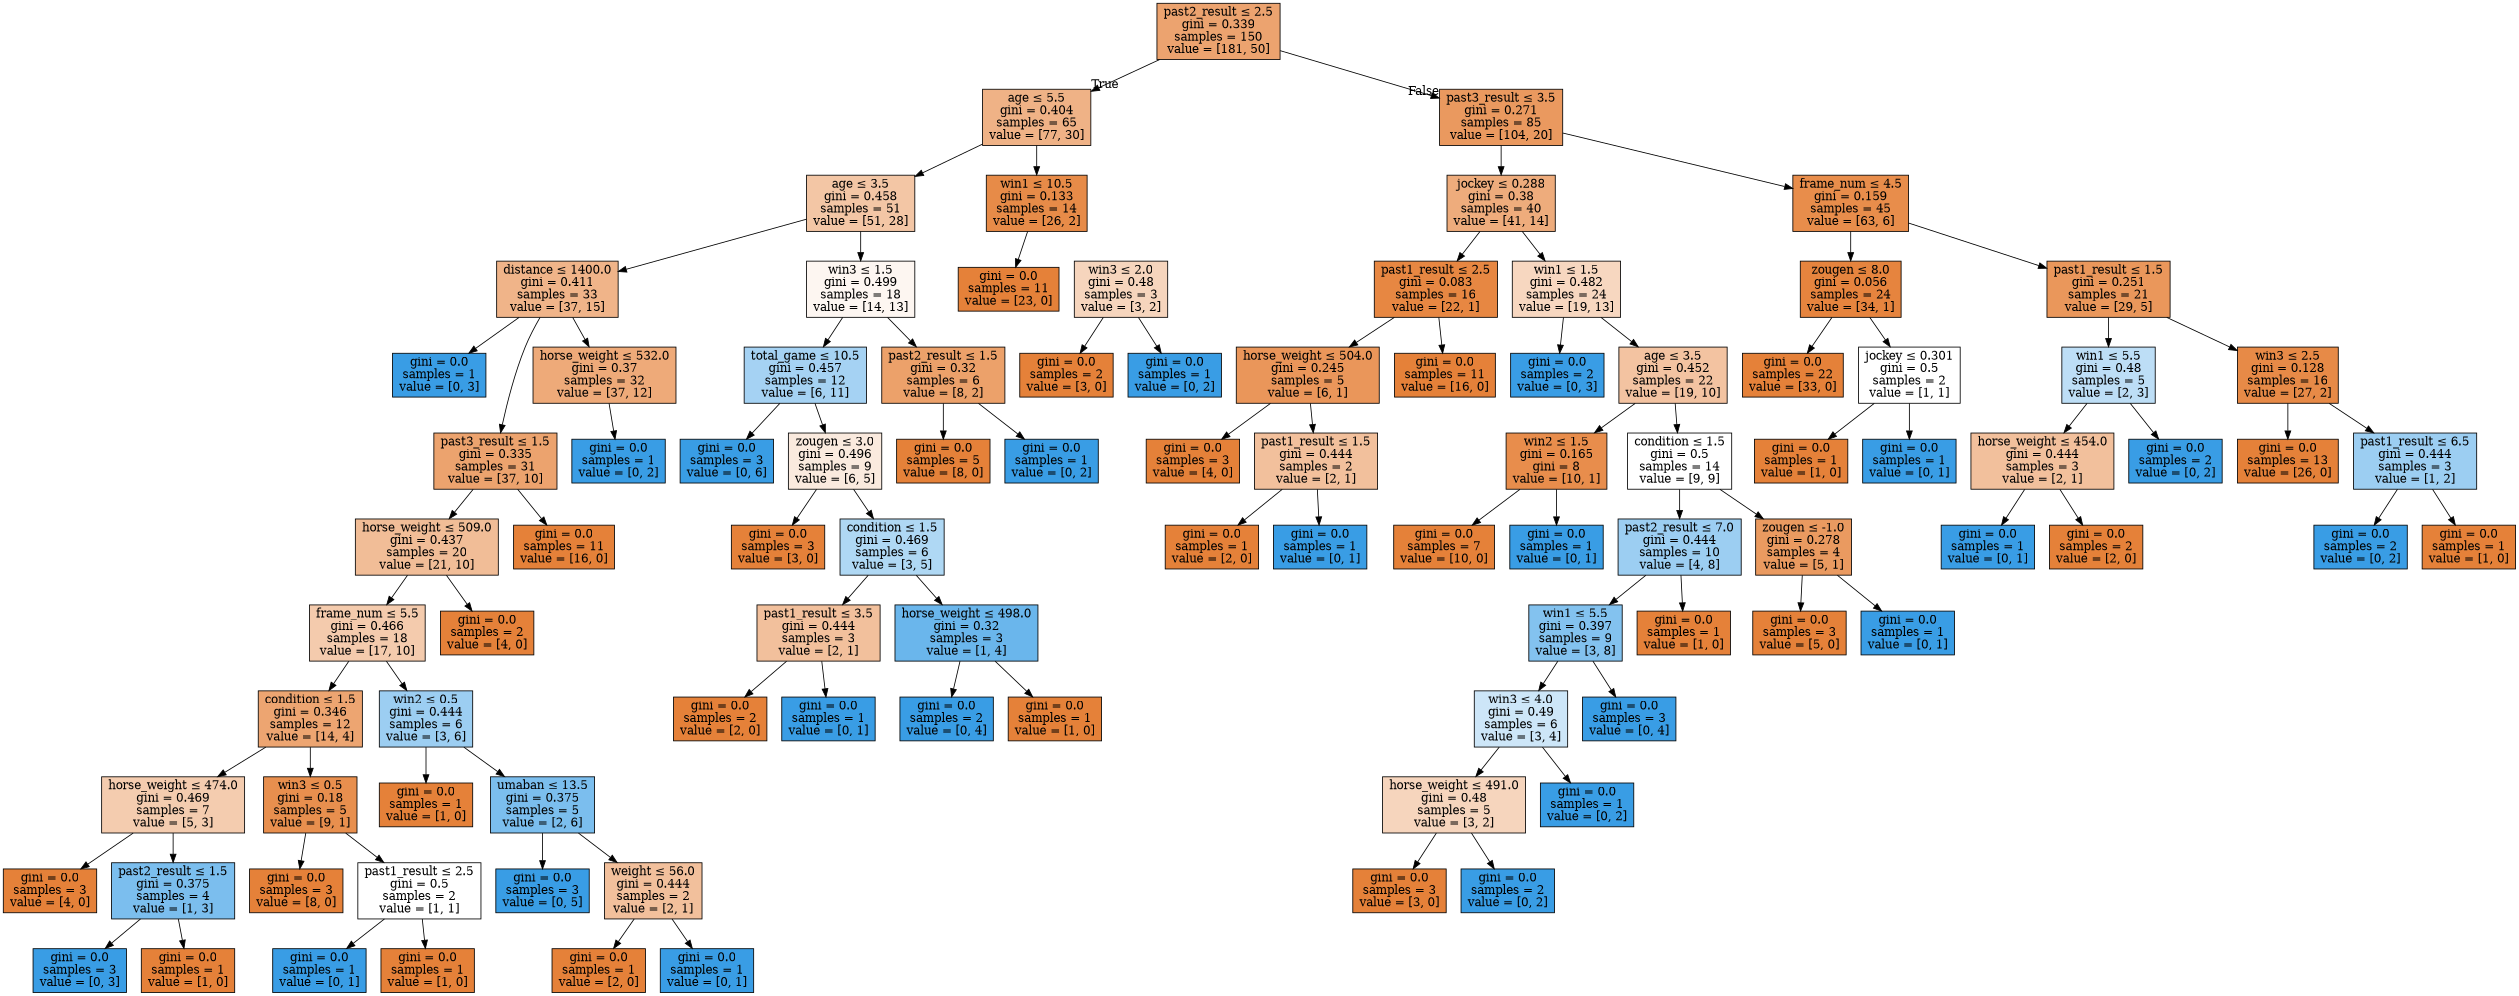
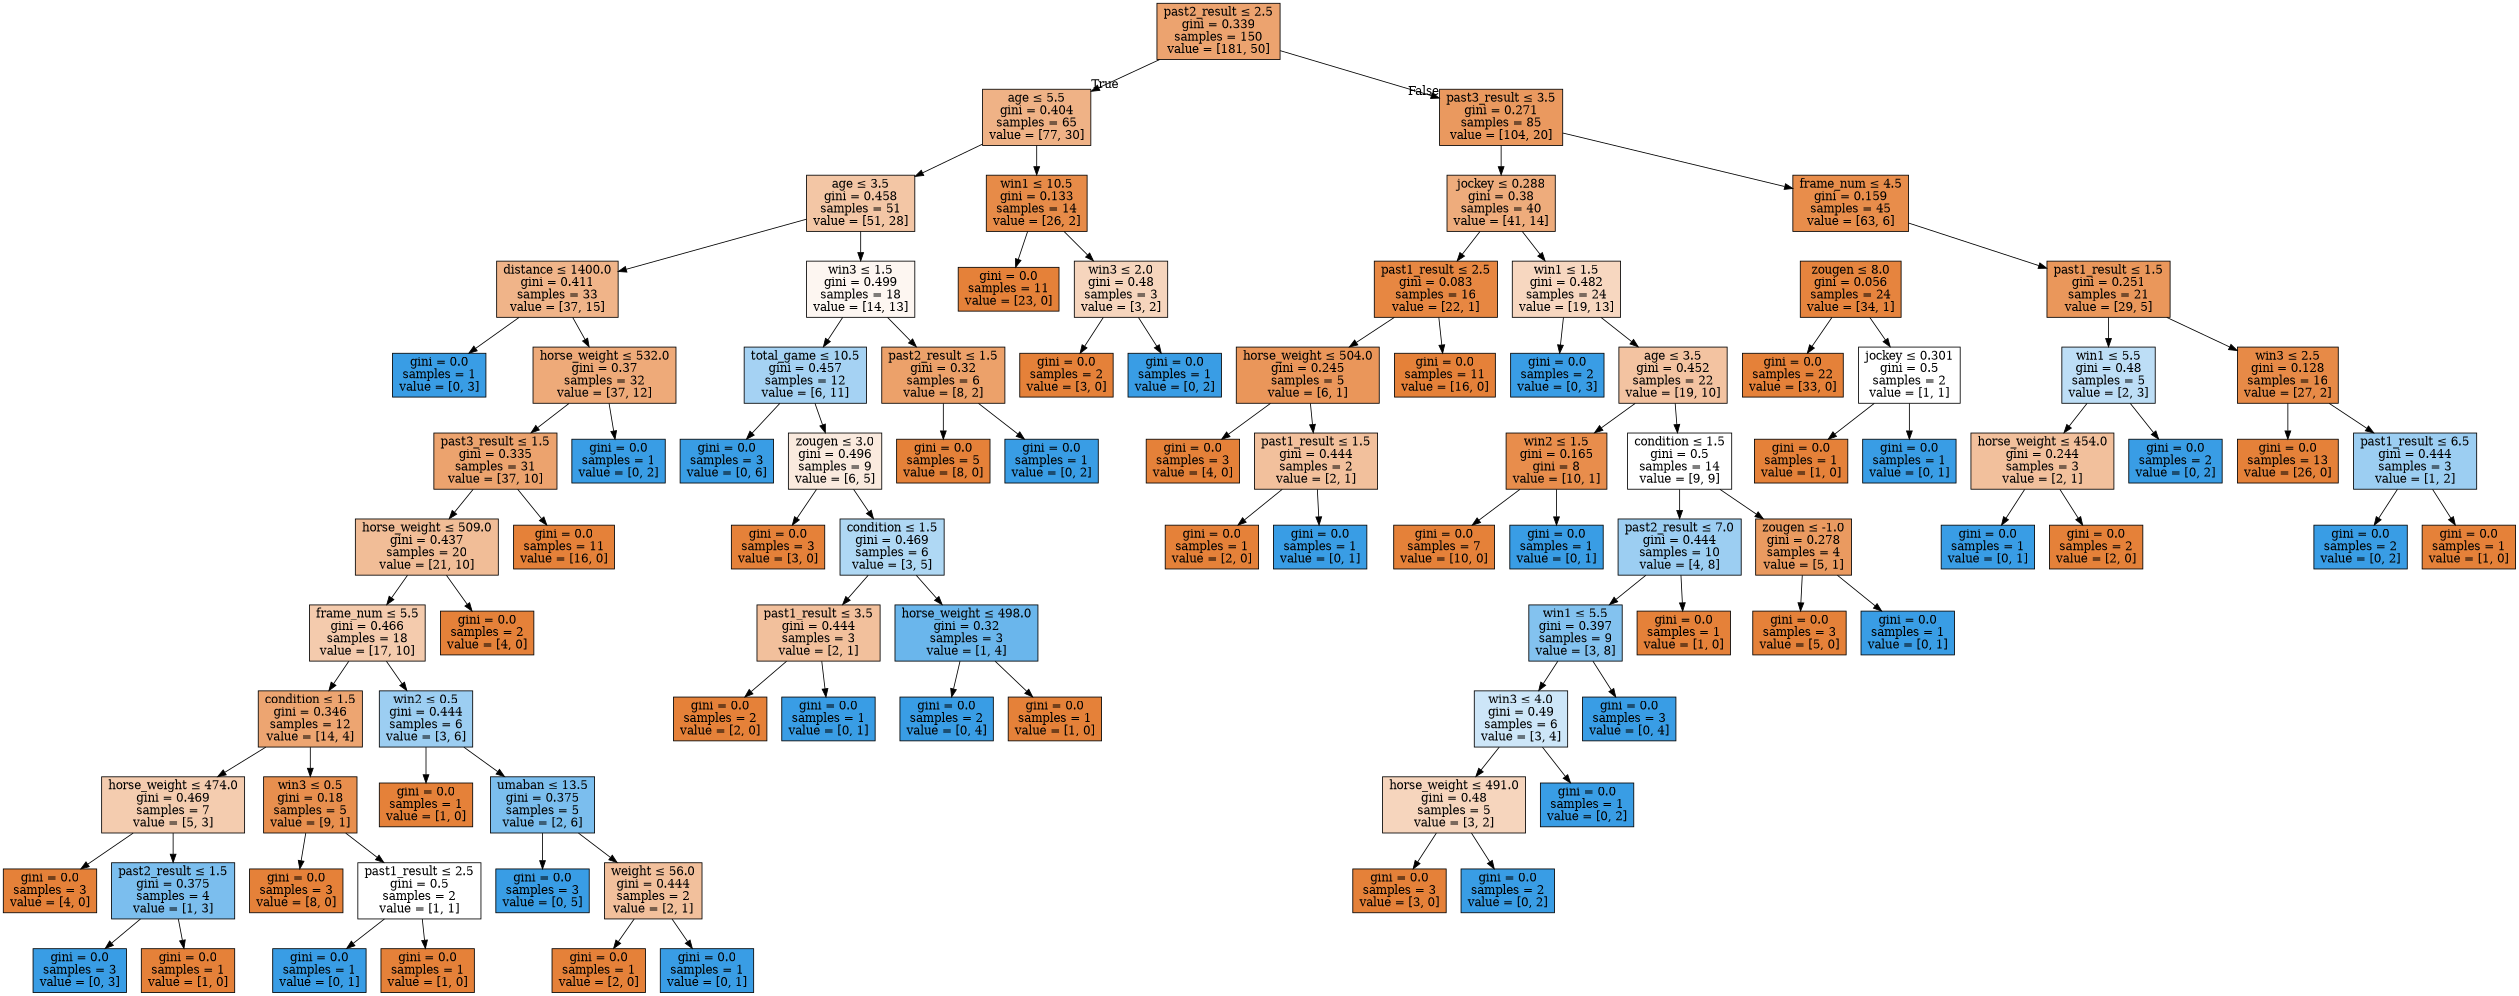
edge "frame_num ≤ 4.5" -> "zougen ≤ 8.0": removed
edge "win1 ≤ 10.5" -> "win3 ≤ 2.0": added
edge "distance ≤ 1400.0" -> "past3_result ≤ 1.5": now "horse_weight ≤ 532.0" -> "past3_result ≤ 1.5"
node "horse_weight ≤ 454.0": text "gini = 0.444" -> "gini = 0.244"
